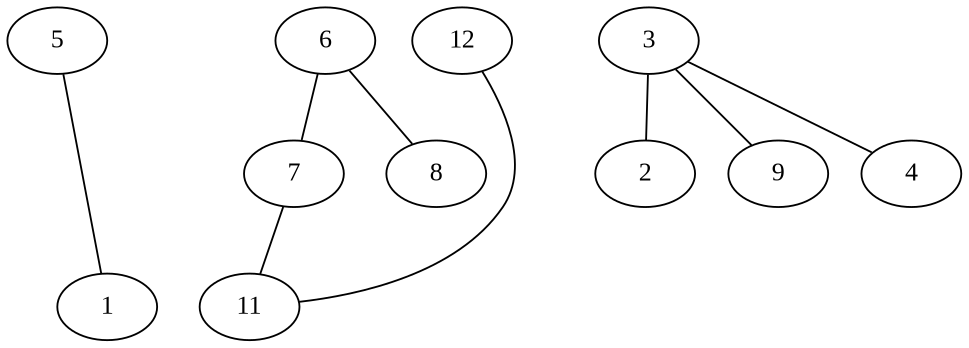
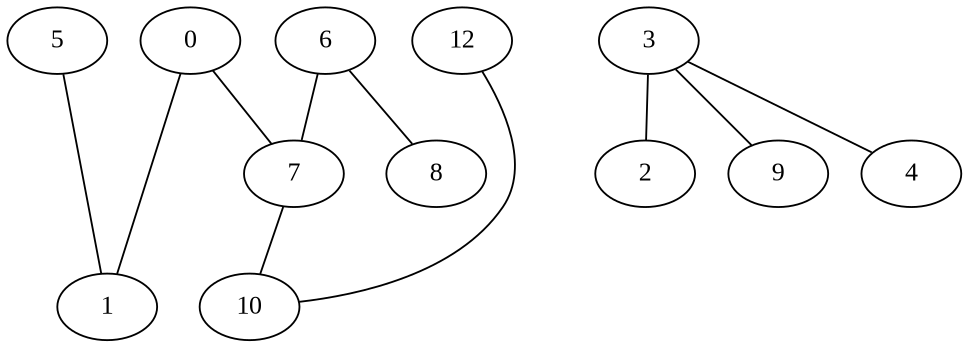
node "0": added
node "11": label "11" -> "10"
